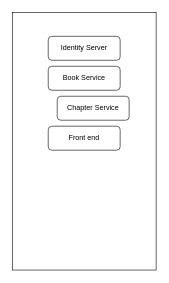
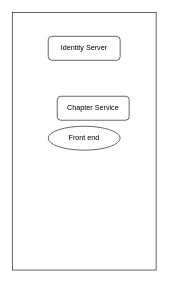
node "Book Service": removed
node "Front end": shape rounded rectangle -> ellipse
